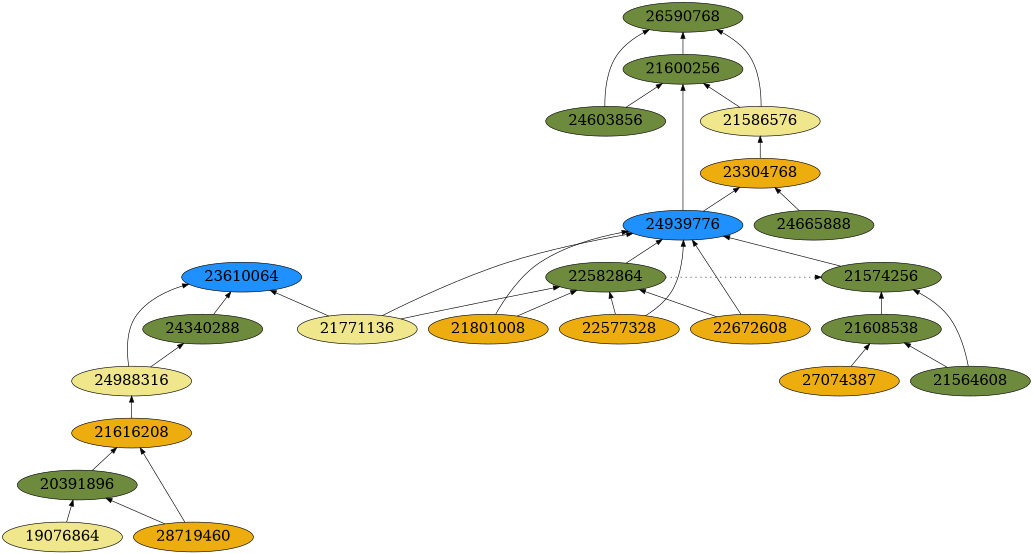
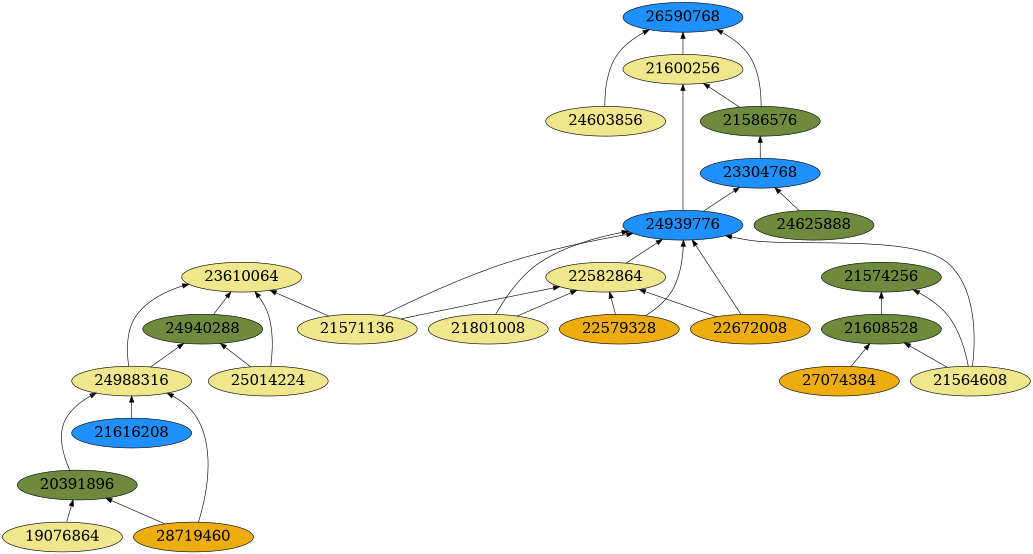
node "26590768": fillcolor darkolivegreen4 -> dodgerblue
node "21600256": fillcolor darkolivegreen4 -> khaki
edge "24603856" -> "21600256": removed
node "24603856": fillcolor darkolivegreen4 -> khaki
node "21586576": fillcolor khaki -> darkolivegreen4
node "23304768": fillcolor darkgoldenrod2 -> dodgerblue
node "24665888": label "24665888" -> "24625888"
edge "21574256" -> "24939776": now "21564608" -> "24939776"
node "23610064": fillcolor dodgerblue -> khaki
node "22582864": fillcolor darkolivegreen4 -> khaki
edge "22582864" -> "21574256": removed
node "24340288": label "24340288" -> "24940288"
node "21771136": label "21771136" -> "21571136"
node "21801008": fillcolor darkgoldenrod2 -> khaki
node "22577328": label "22577328" -> "22579328"
node "22672608": label "22672608" -> "22672008"
node "21608538": label "21608538" -> "21608528"
node "25014224": added
node "27074387": label "27074387" -> "27074384"
node "21564608": fillcolor darkolivegreen4 -> khaki
node "21616208": fillcolor darkgoldenrod2 -> dodgerblue
edge "20391896" -> "21616208": now "20391896" -> "24988316"
edge "28719460" -> "21616208": now "28719460" -> "24988316"
